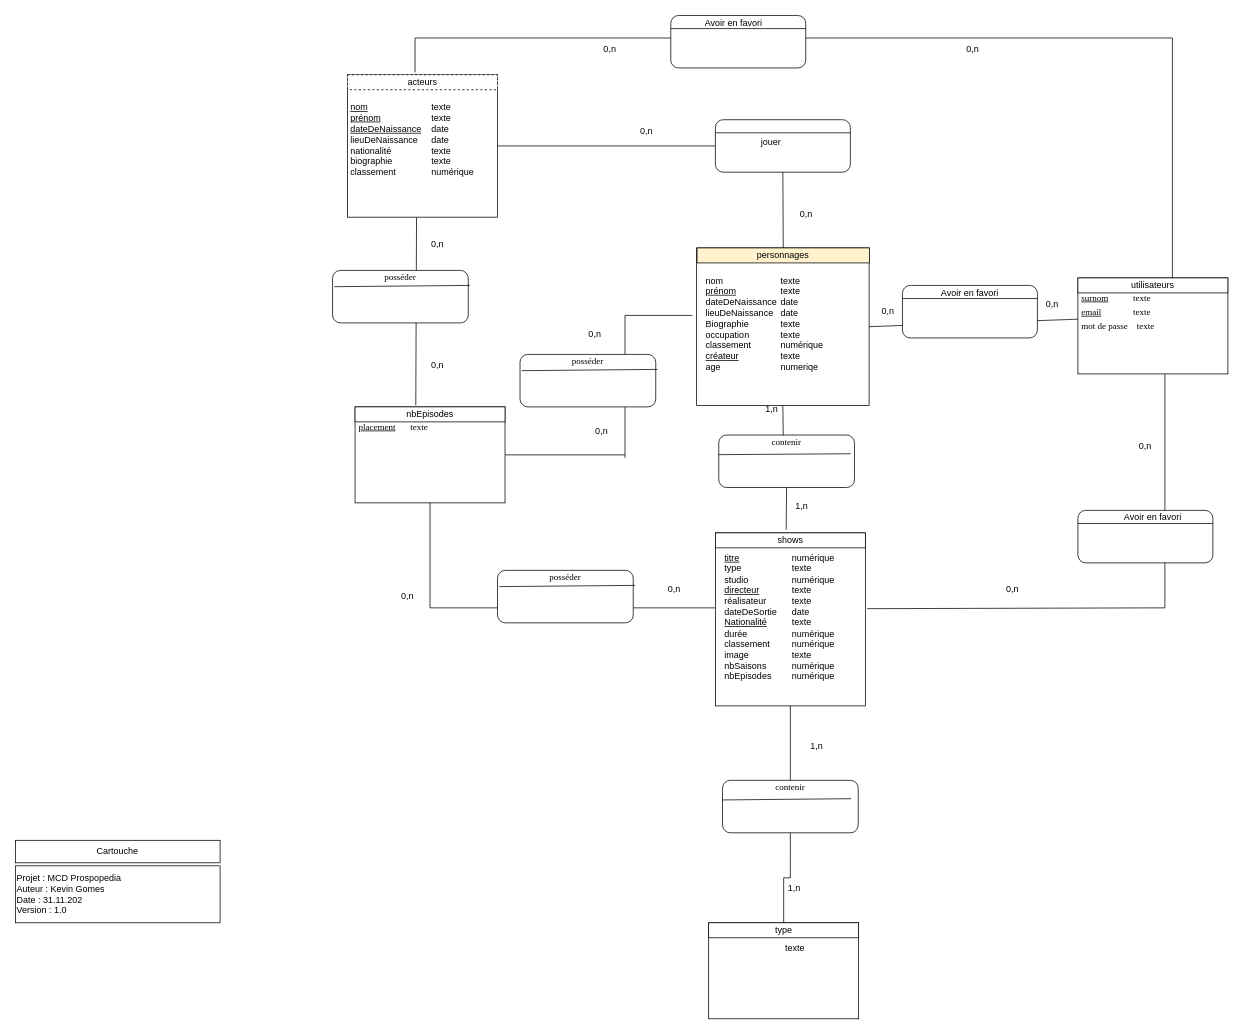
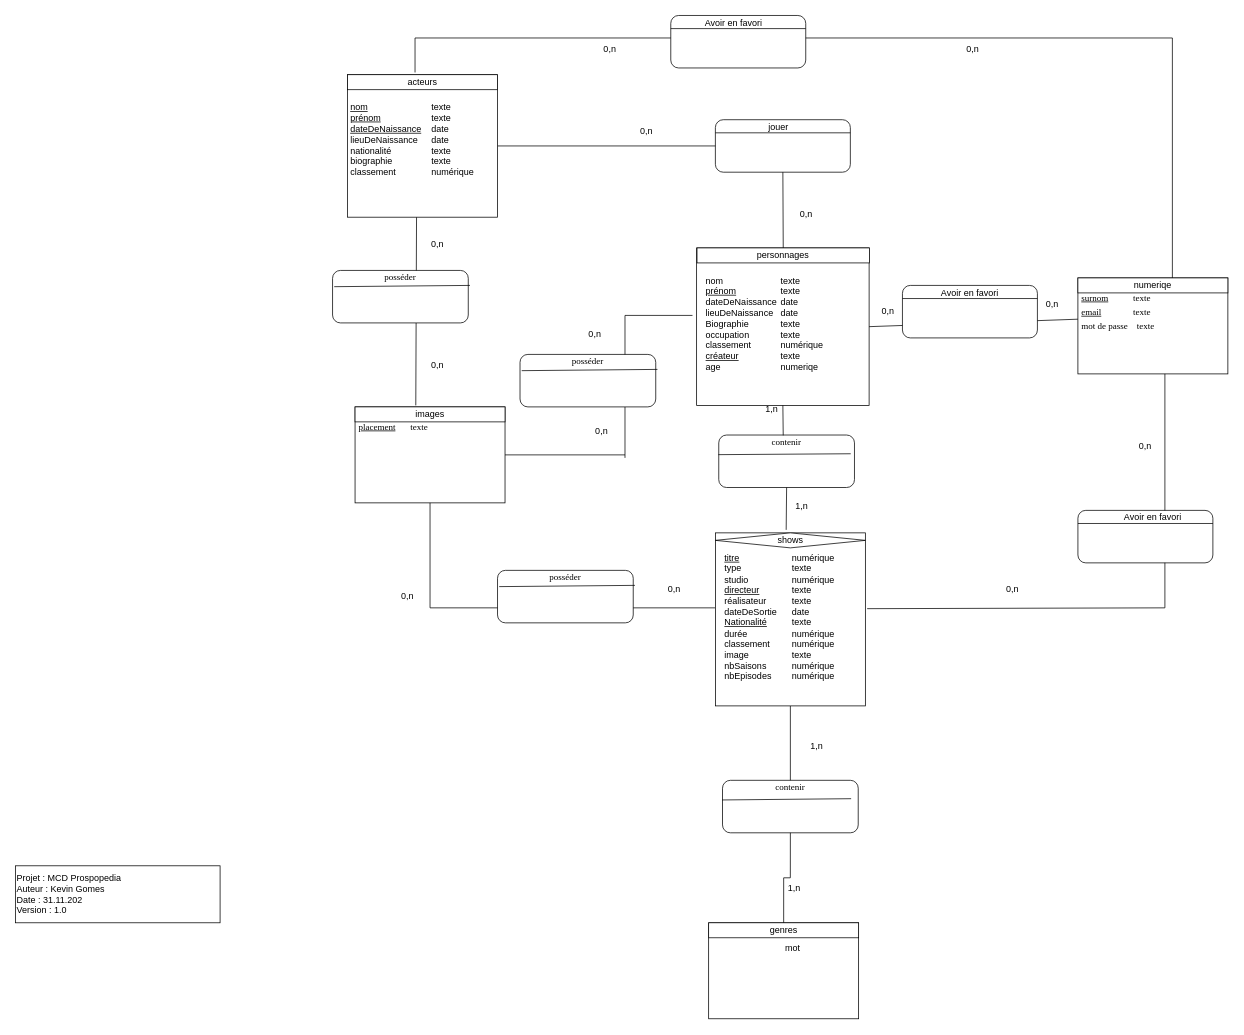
node "acteurs": style dashed -> solid
node "jouer": moved (771, 142) -> (779, 127)
node "personnages": fillcolor #fff2cc -> #ffffff
node "utilisateurs": label "utilisateurs" -> "numeriqe"
node "nbEpisodes": label "nbEpisodes" -> "images"
node "shows": shape rectangle -> diamond
node "Cartouche": removed
node "type": label "type" -> "genres"
node "texte": label "texte" -> "mot"
